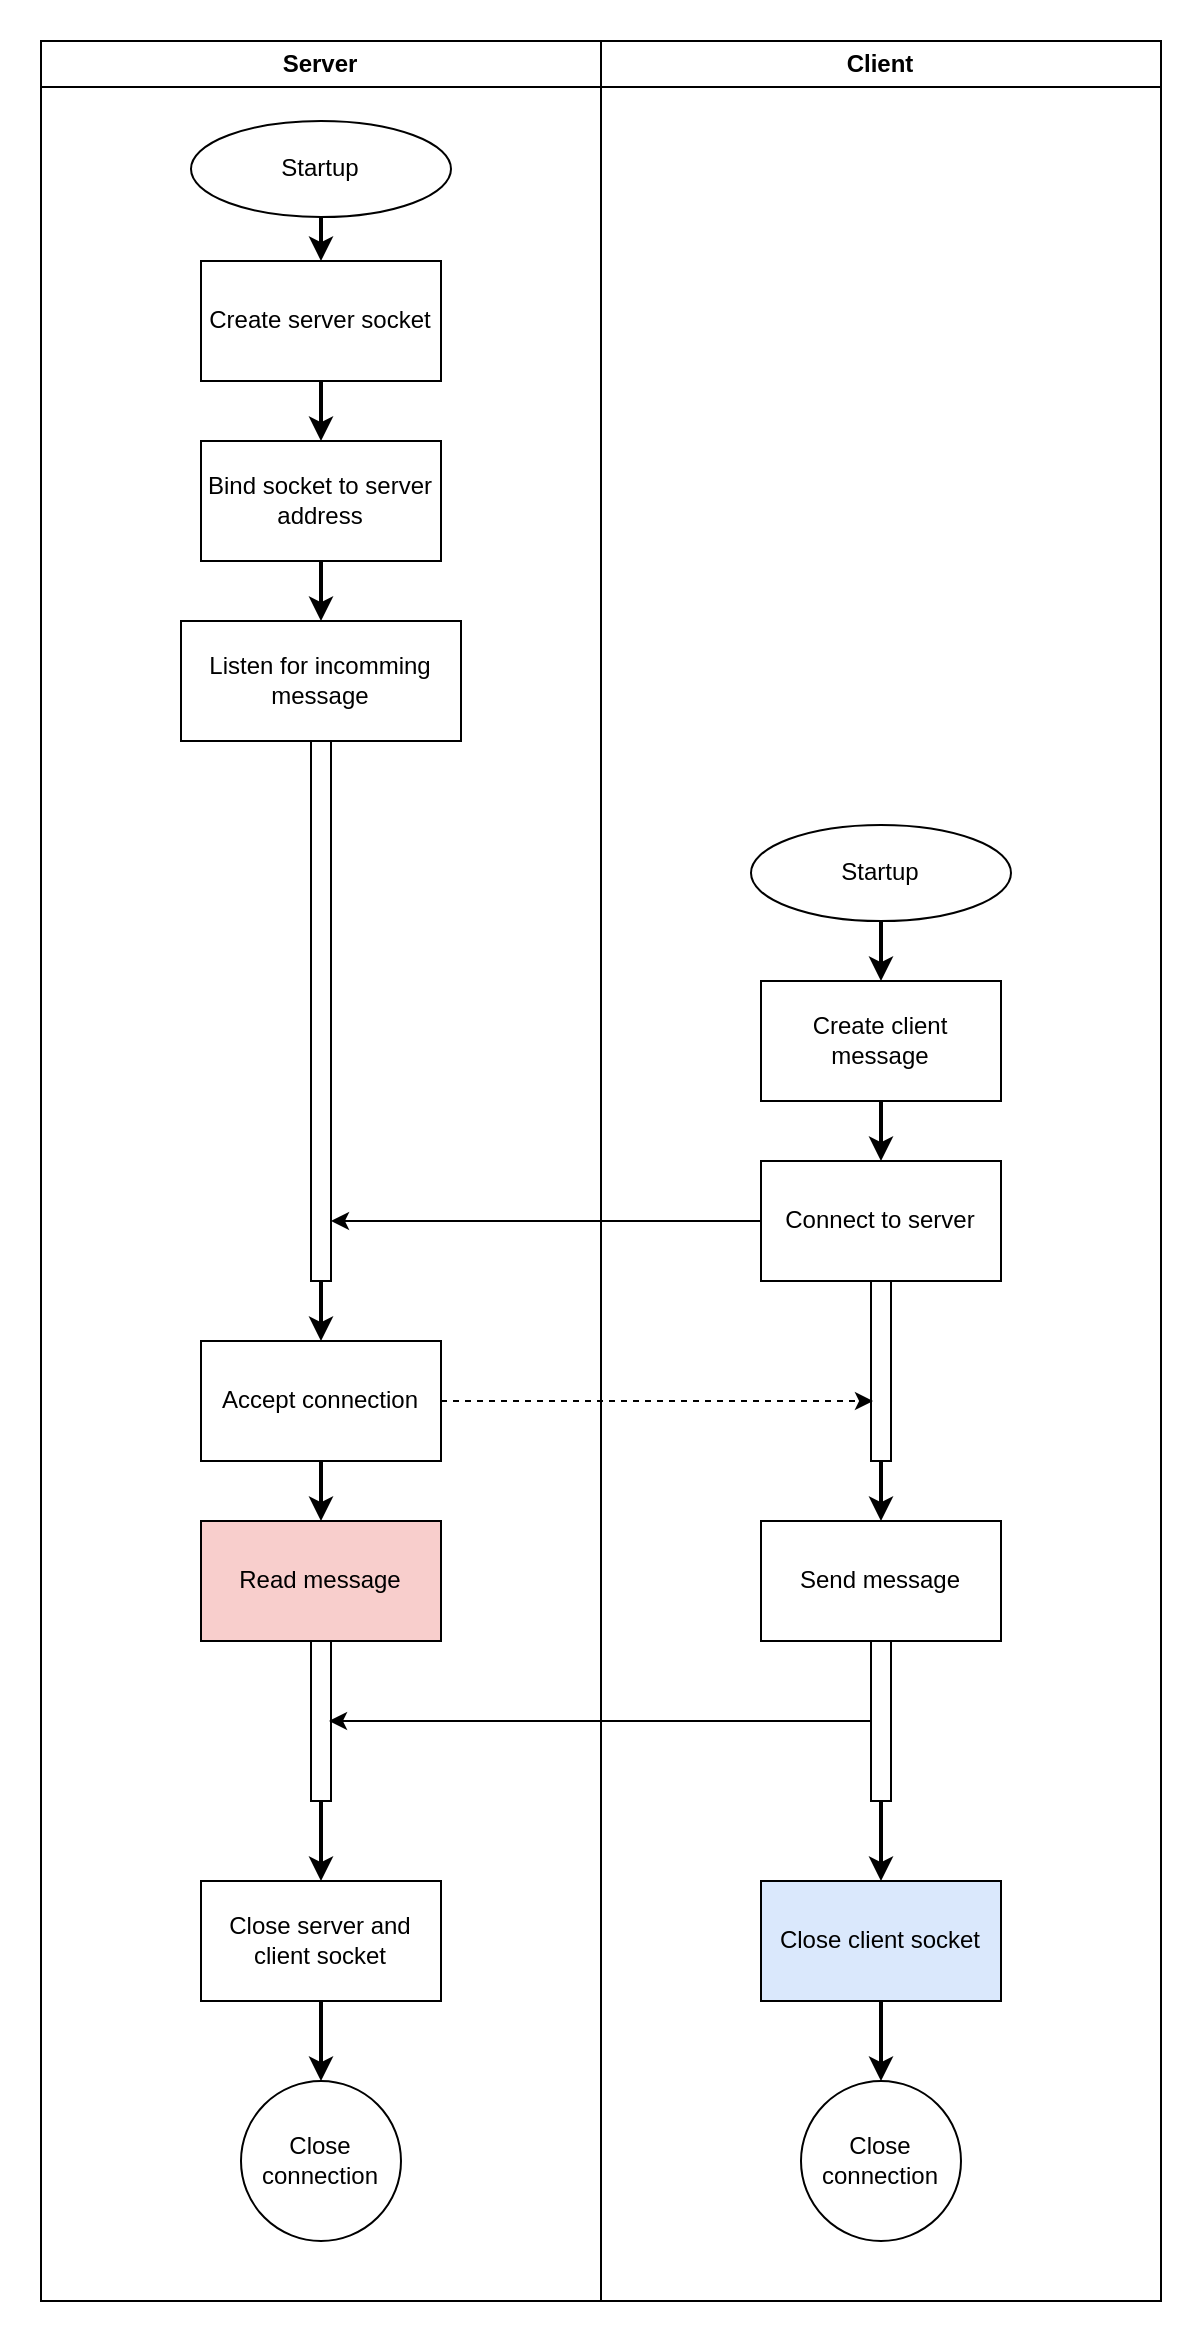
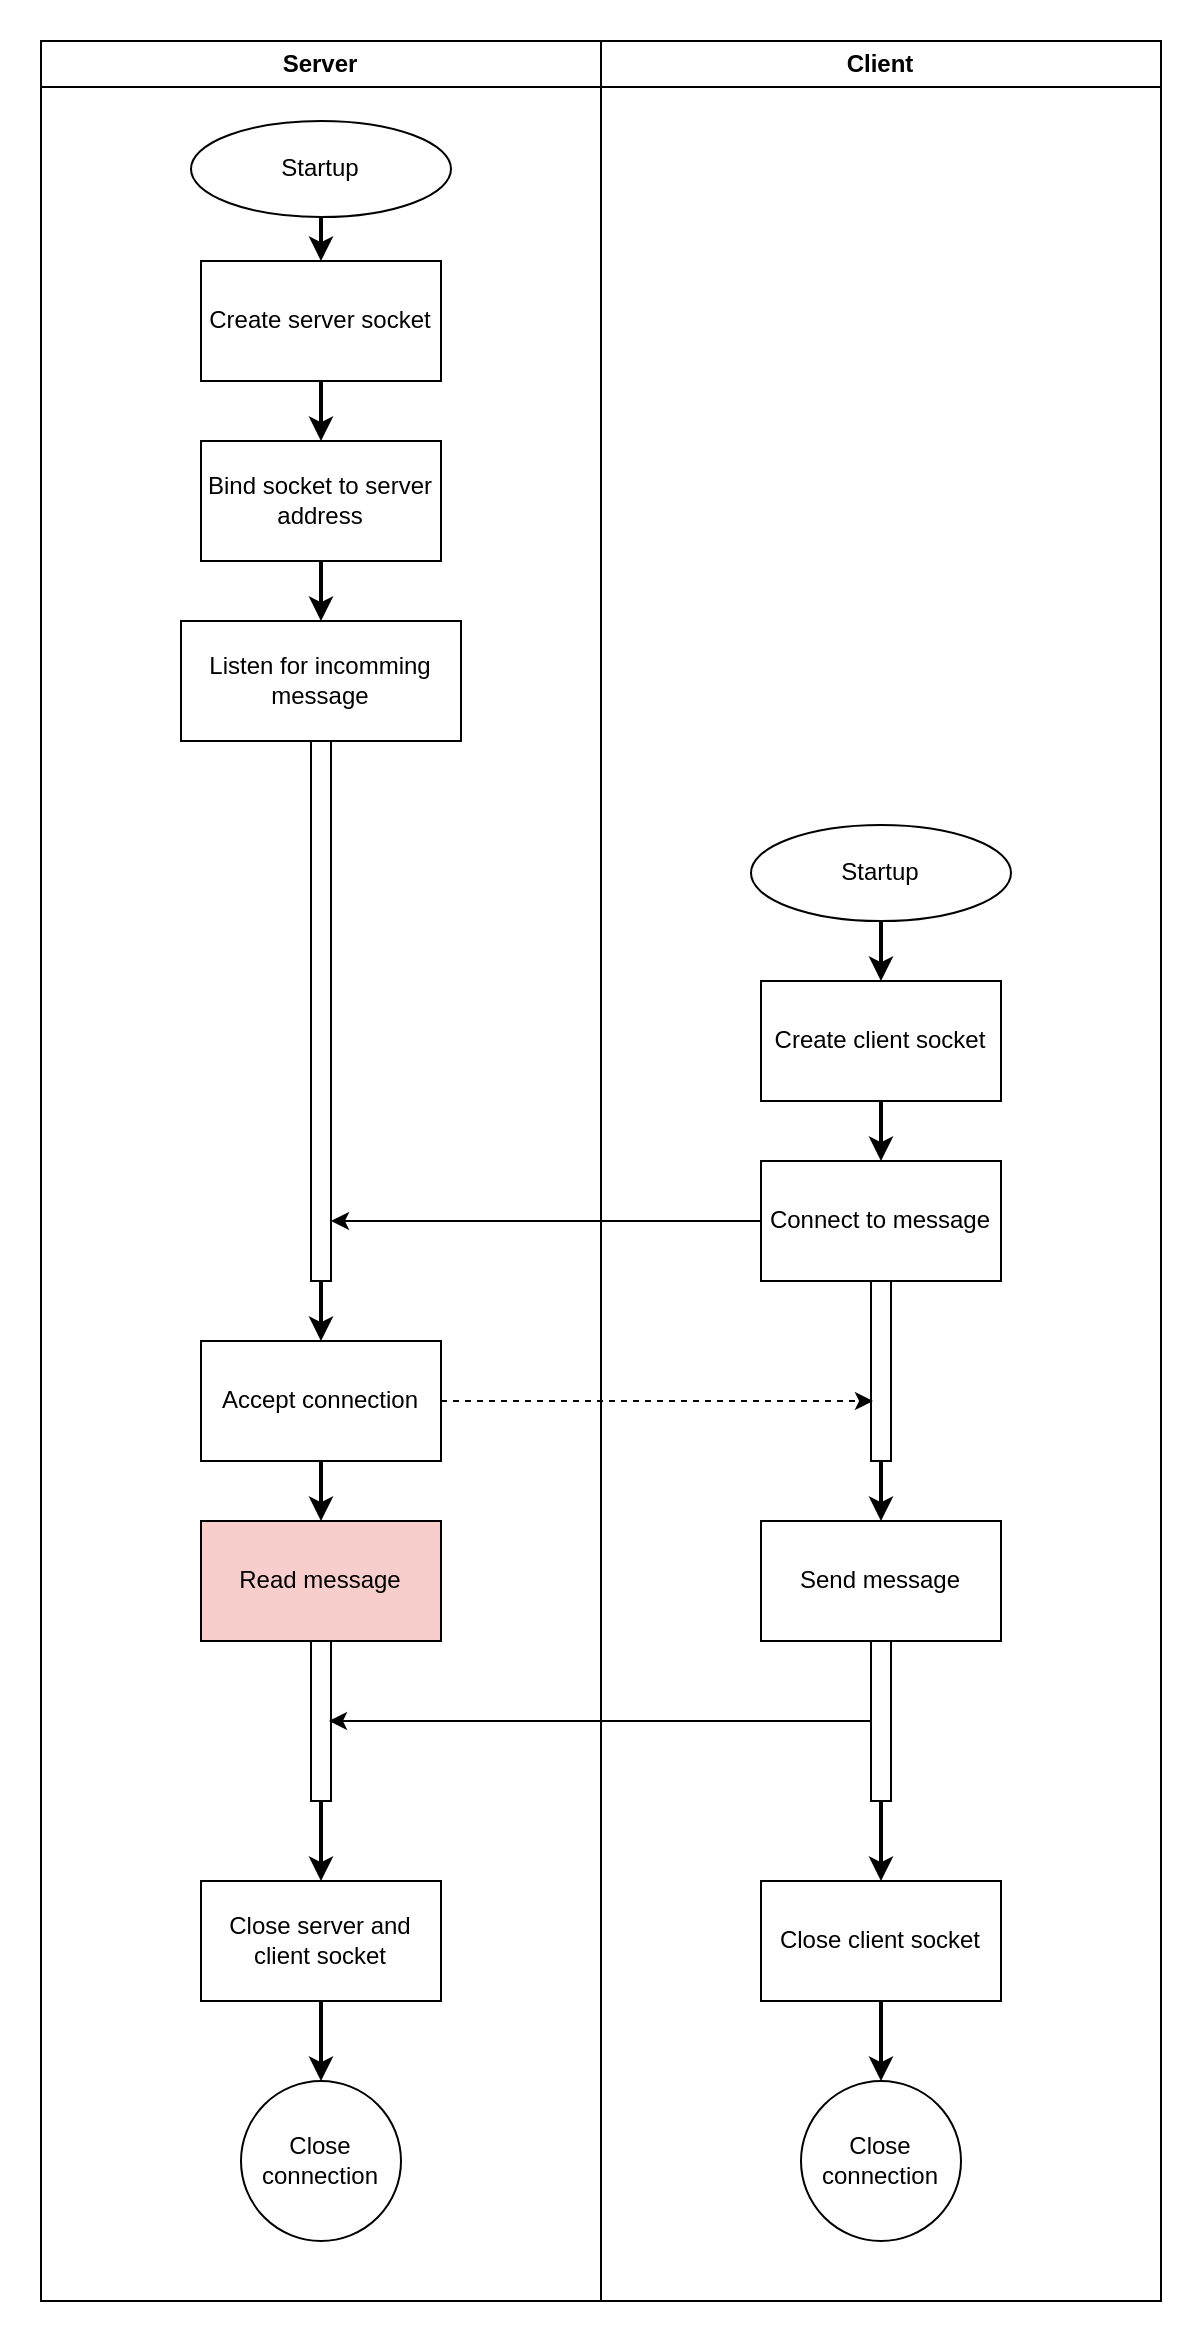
node "Create client message": label "Create client message" -> "Create client socket"
node "Connect to server": label "Connect to server" -> "Connect to message"
node "Close client socket": fillcolor #dae8fc -> #ffffff
